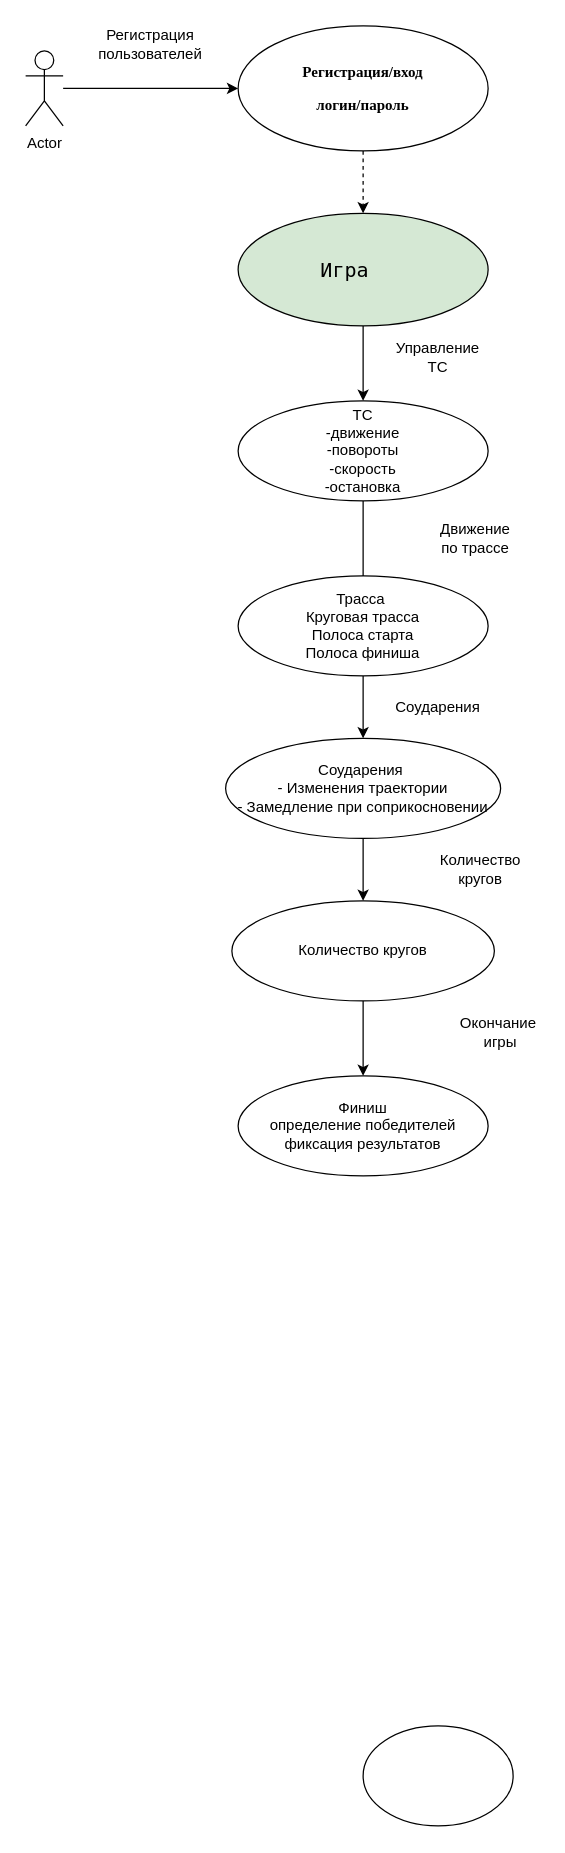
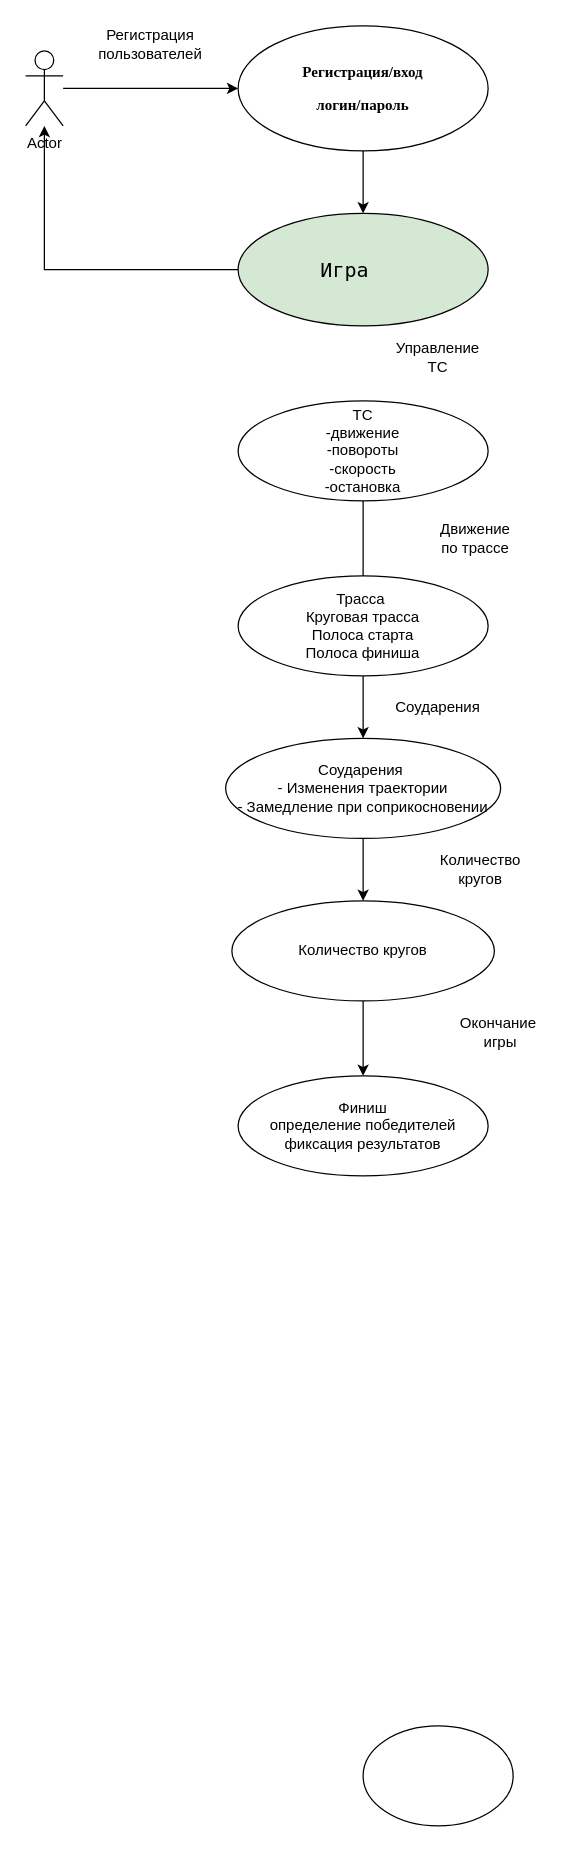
edge "Регистрация/входлогин/пароль" -> "Игра": style dashed -> solid
edge "Игра" -> "ТС -движение -повороты -скорость -остановка": now "Игра" -> "Actor"
